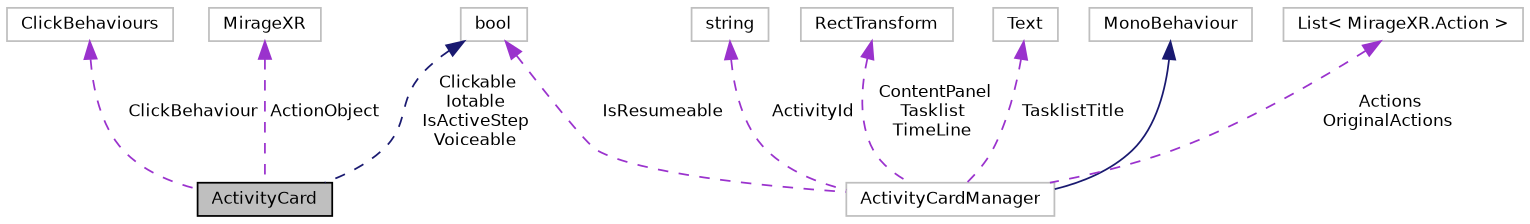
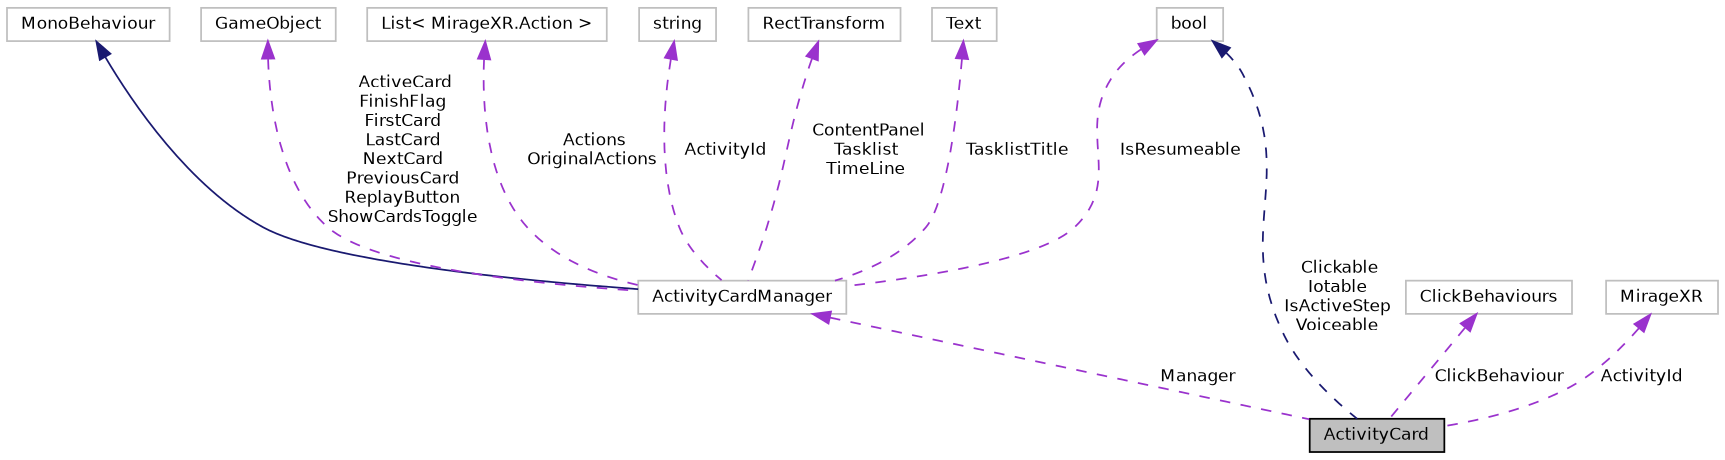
node "GameObject": added
edge "ActivityCard" -> "MirageXR": label " ActionObject" -> " ActivityId"
edge "ActivityCard" -> "ActivityCardManager": added, label "Manager"
